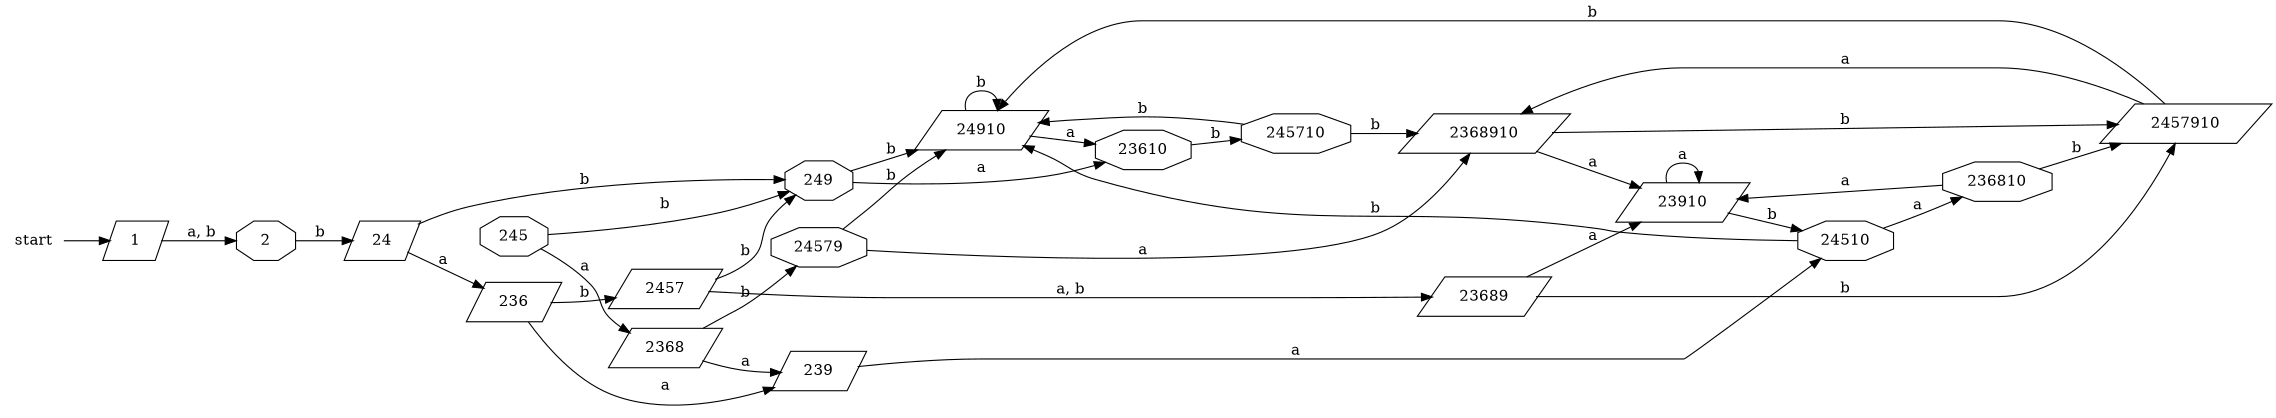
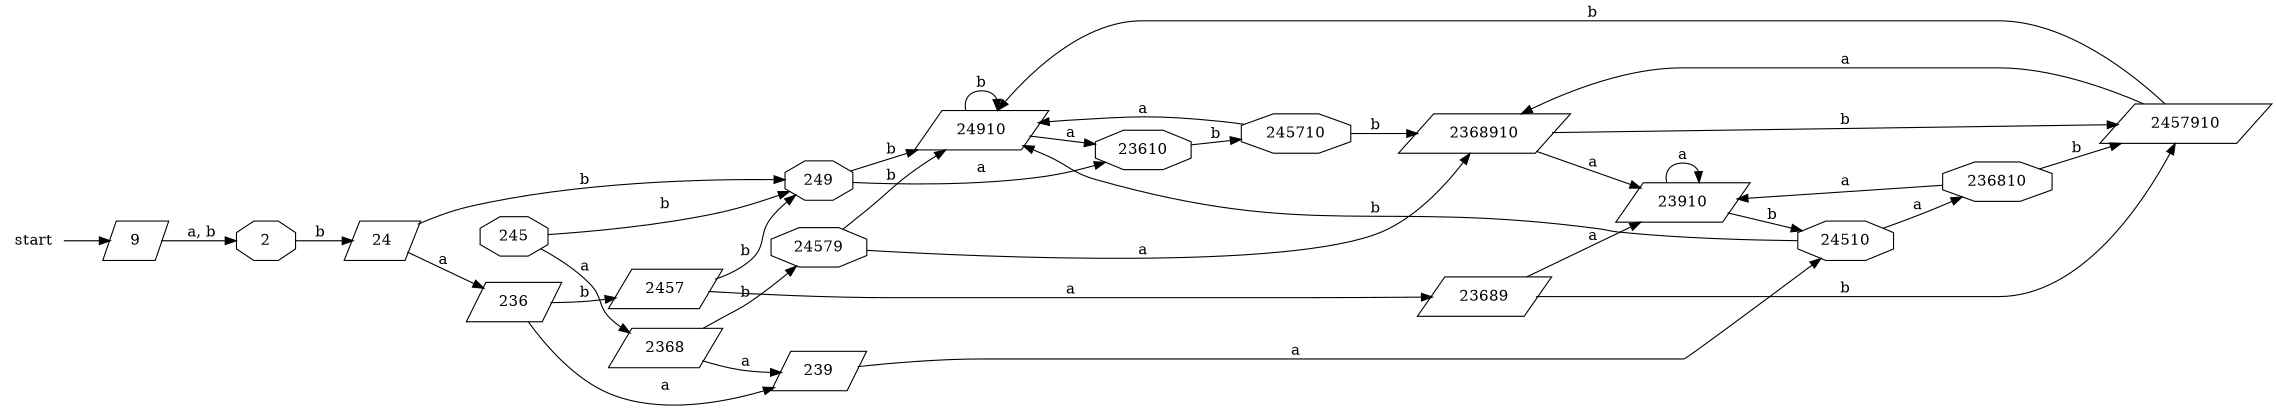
edge "245710" -> "24910": label "b" -> "a"
node "1": label "1" -> "9"
edge "2457" -> "23689": label "a, b" -> "a"
